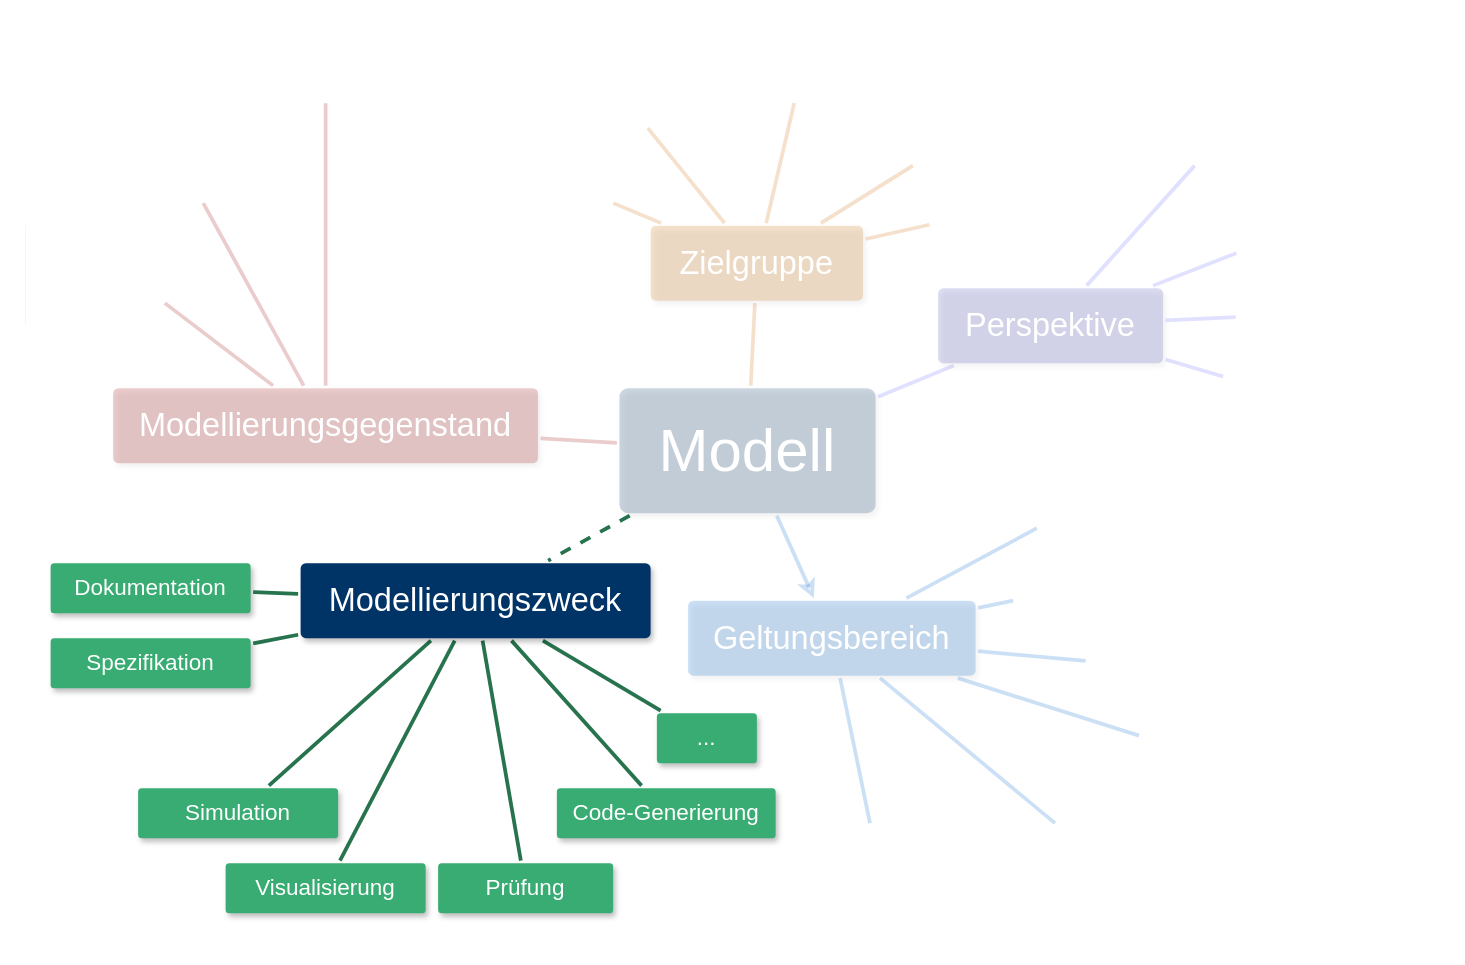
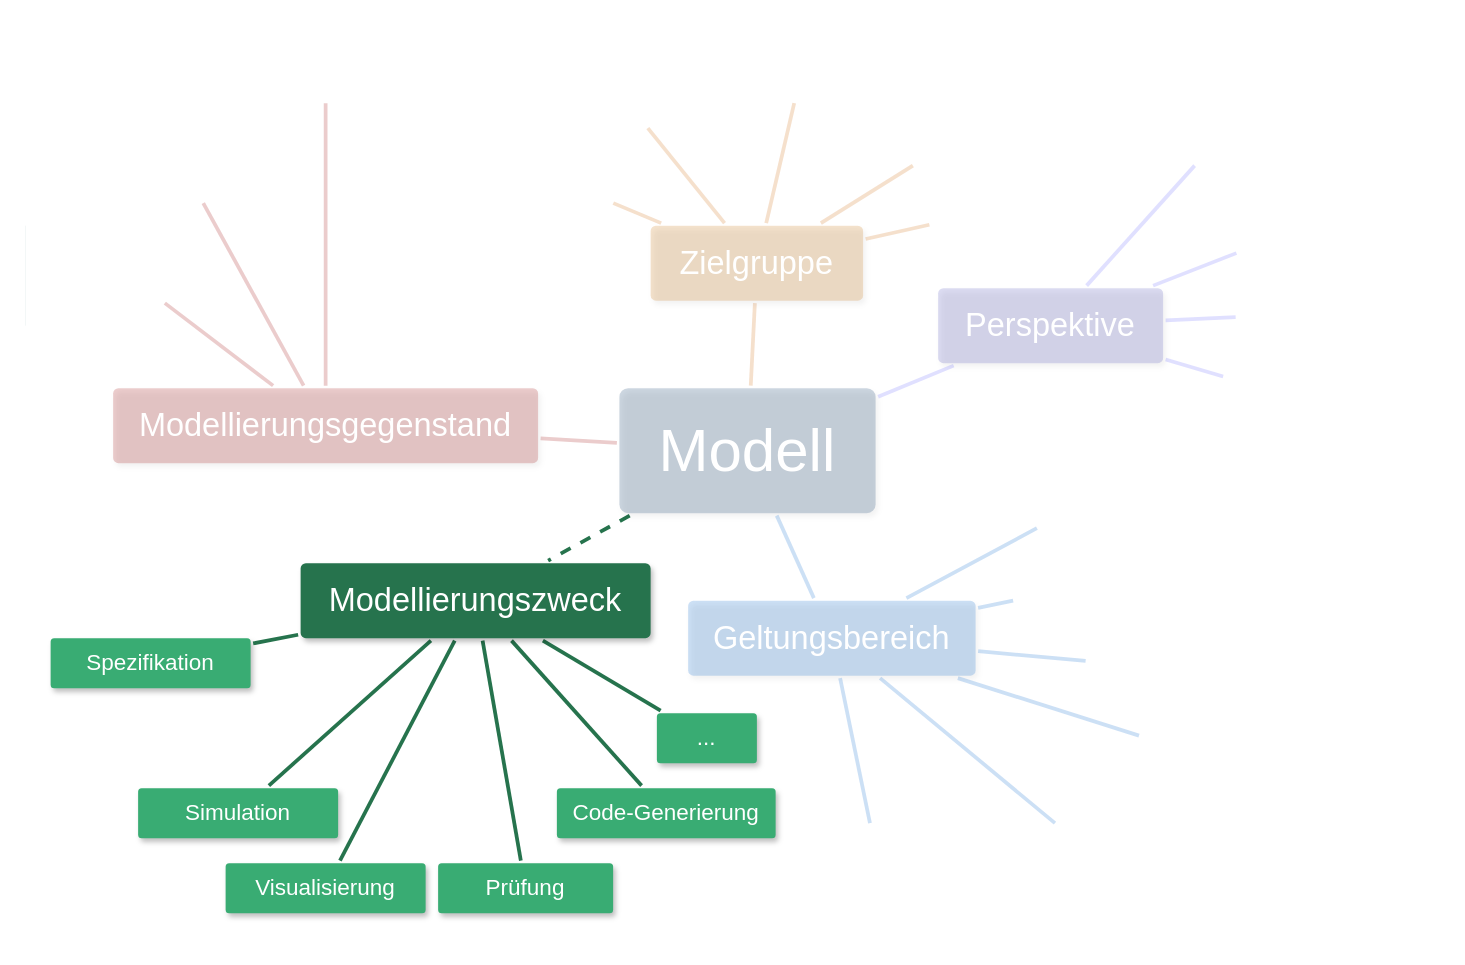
edge "Modell" -> "Geltungsbereich": arrowhead classic -> none
node "Dokumentation": removed
edge "Dokumentation" -- "Modellierungszweck": removed
node "Modellierungszweck": fillcolor #003366 -> #26734d
